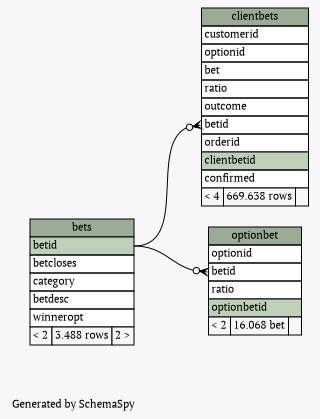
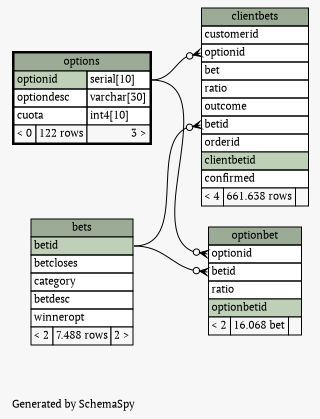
node "options": added
node "clientbets": text "669.638 rows" -> "661.638 rows"
node "bets": text "3.488 rows" -> "7.488 rows"
